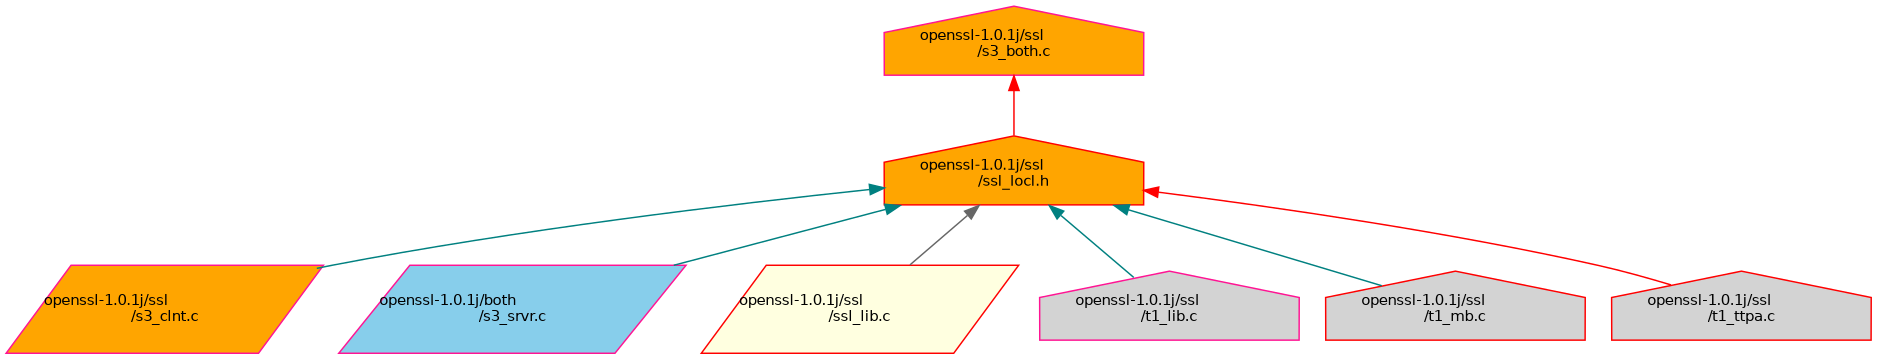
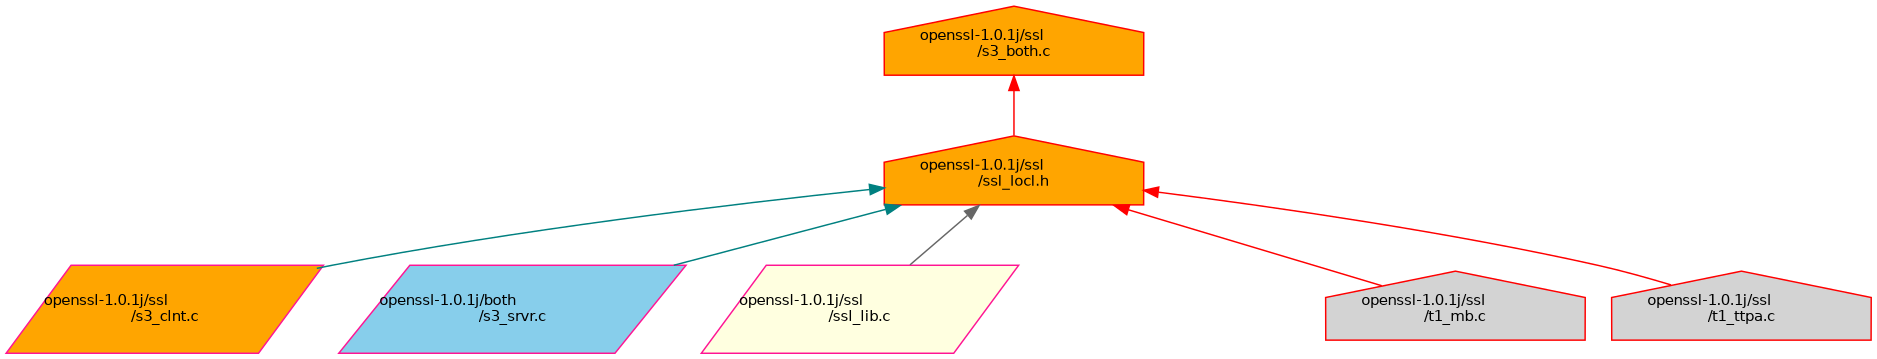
node "openssl-1.0.1j/ssl /s3_both.c": color deeppink -> red
edge "openssl-1.0.1j/ssl /t1_mb.c" -> "openssl-1.0.1j/ssl /ssl_locl.h": color teal -> red
node "openssl-1.0.1j/ssl /ssl_lib.c": color red -> deeppink
node "openssl-1.0.1j/ssl /t1_lib.c": removed
